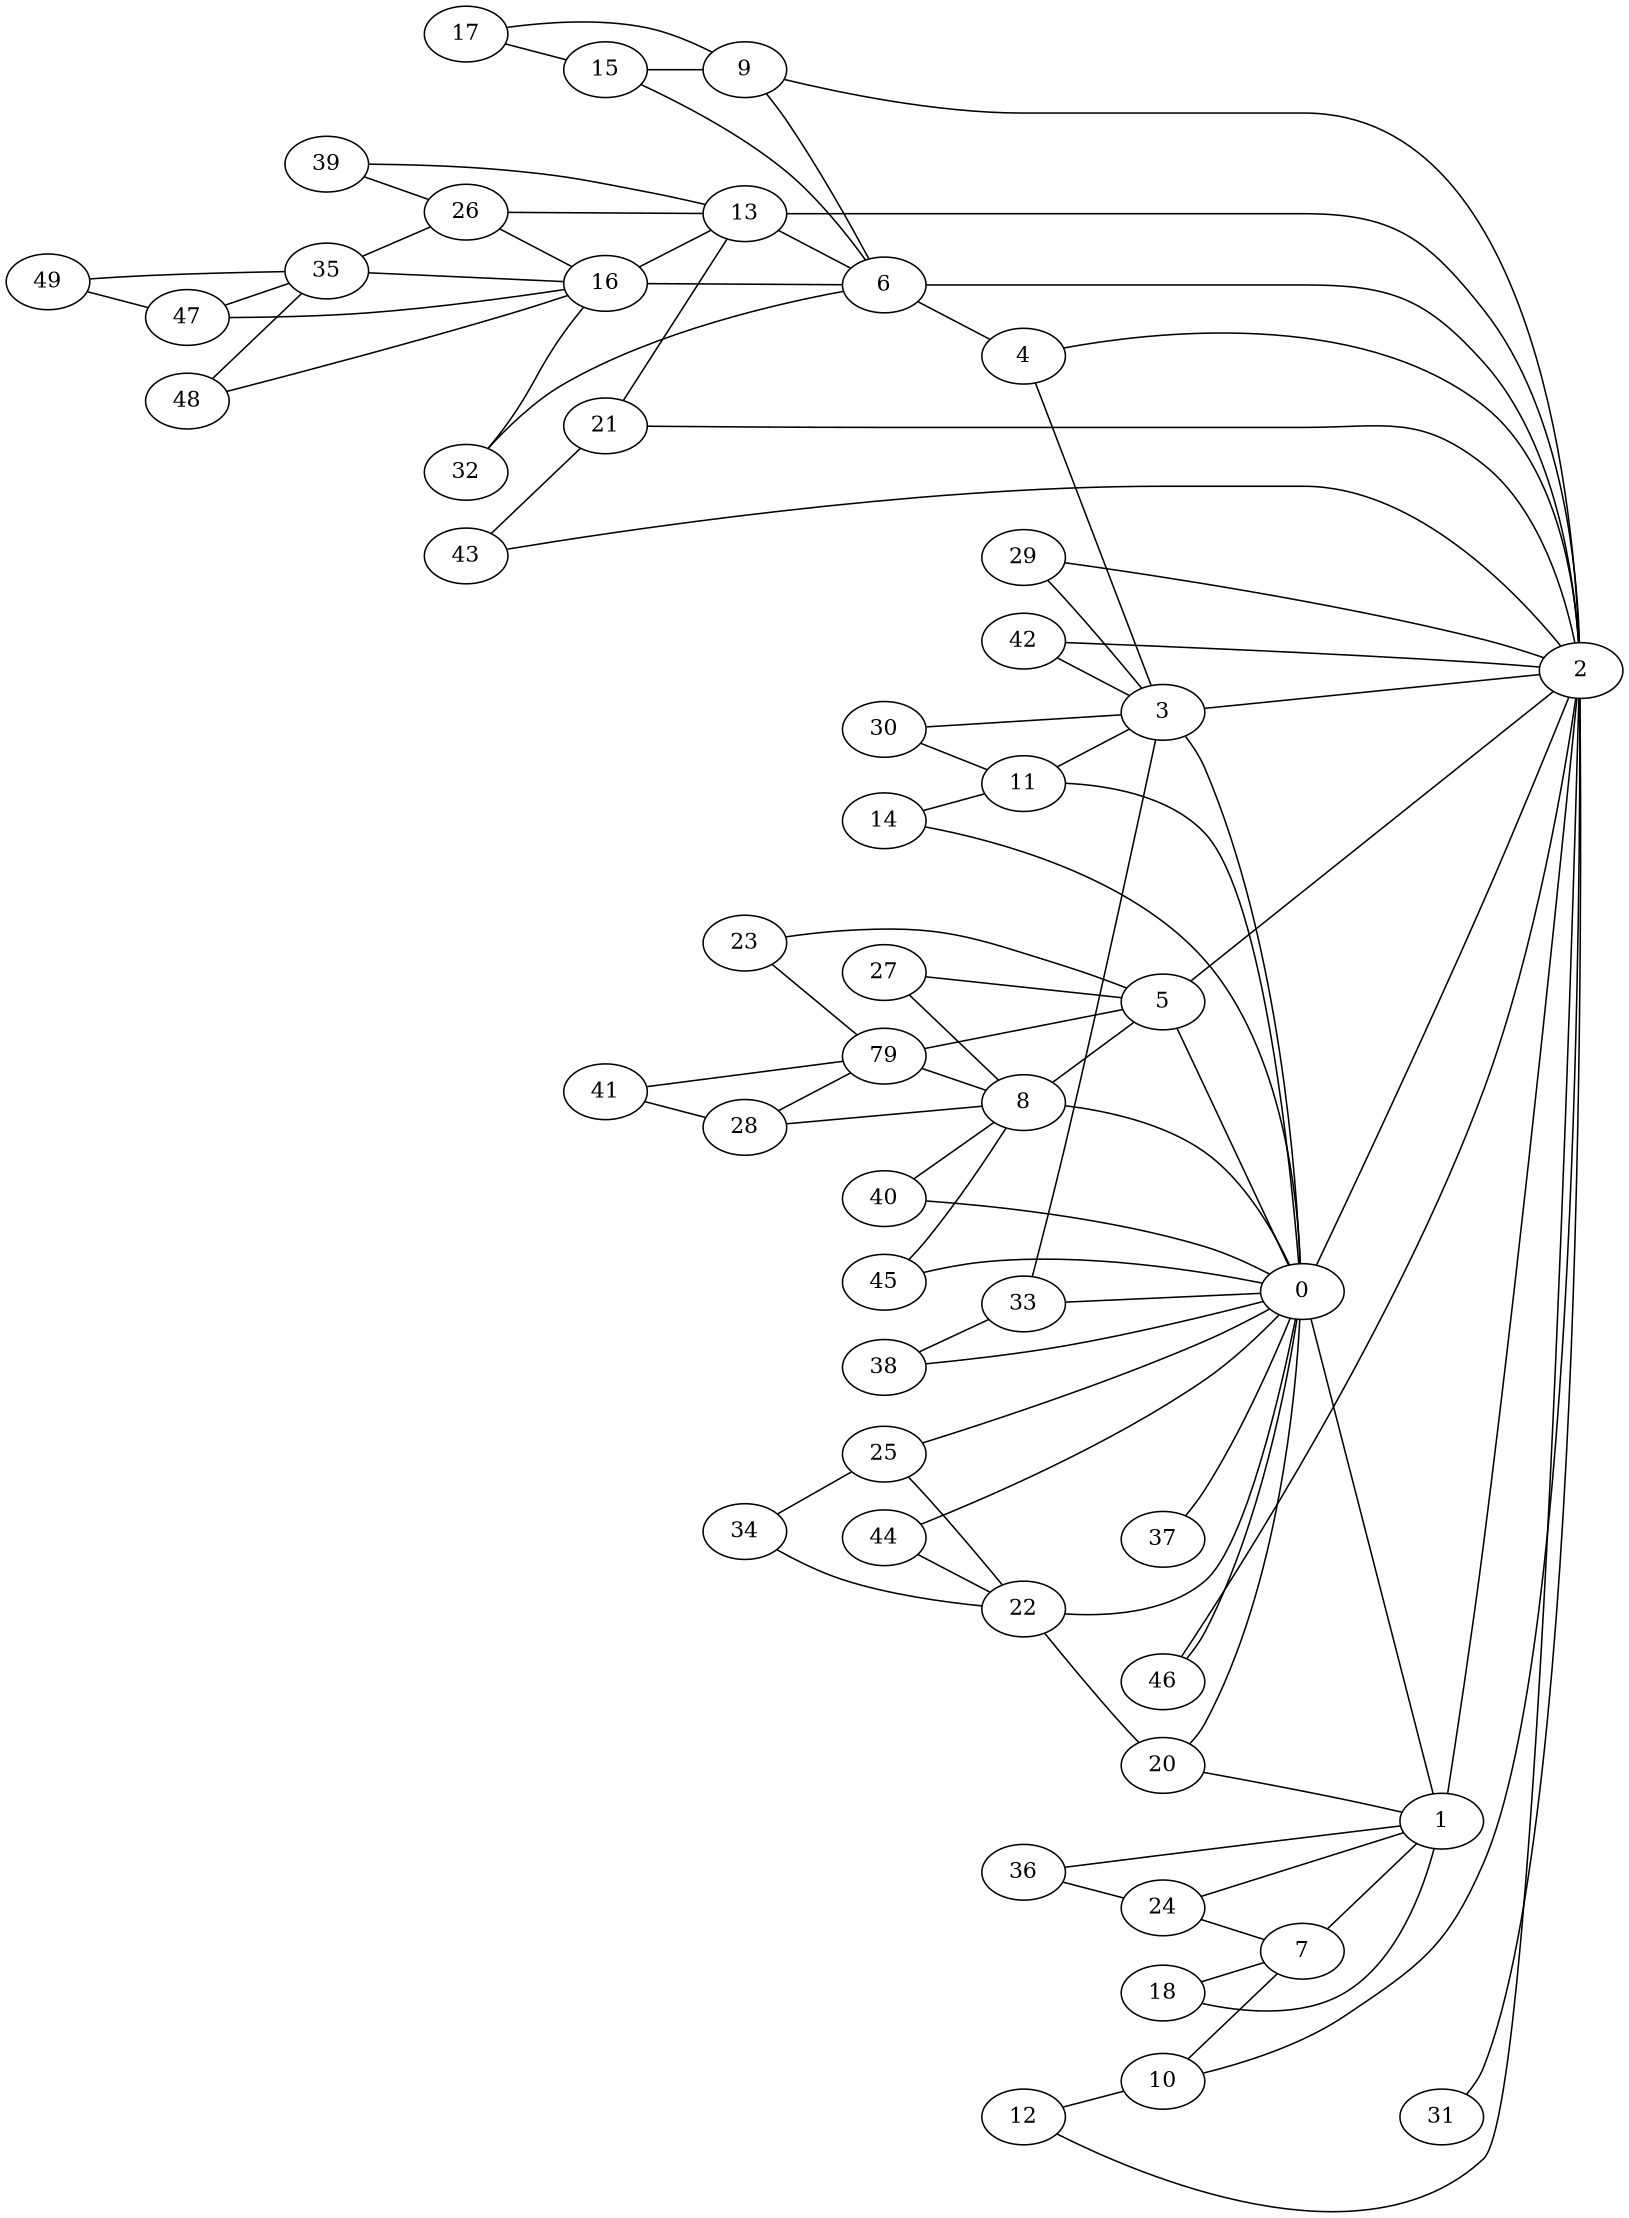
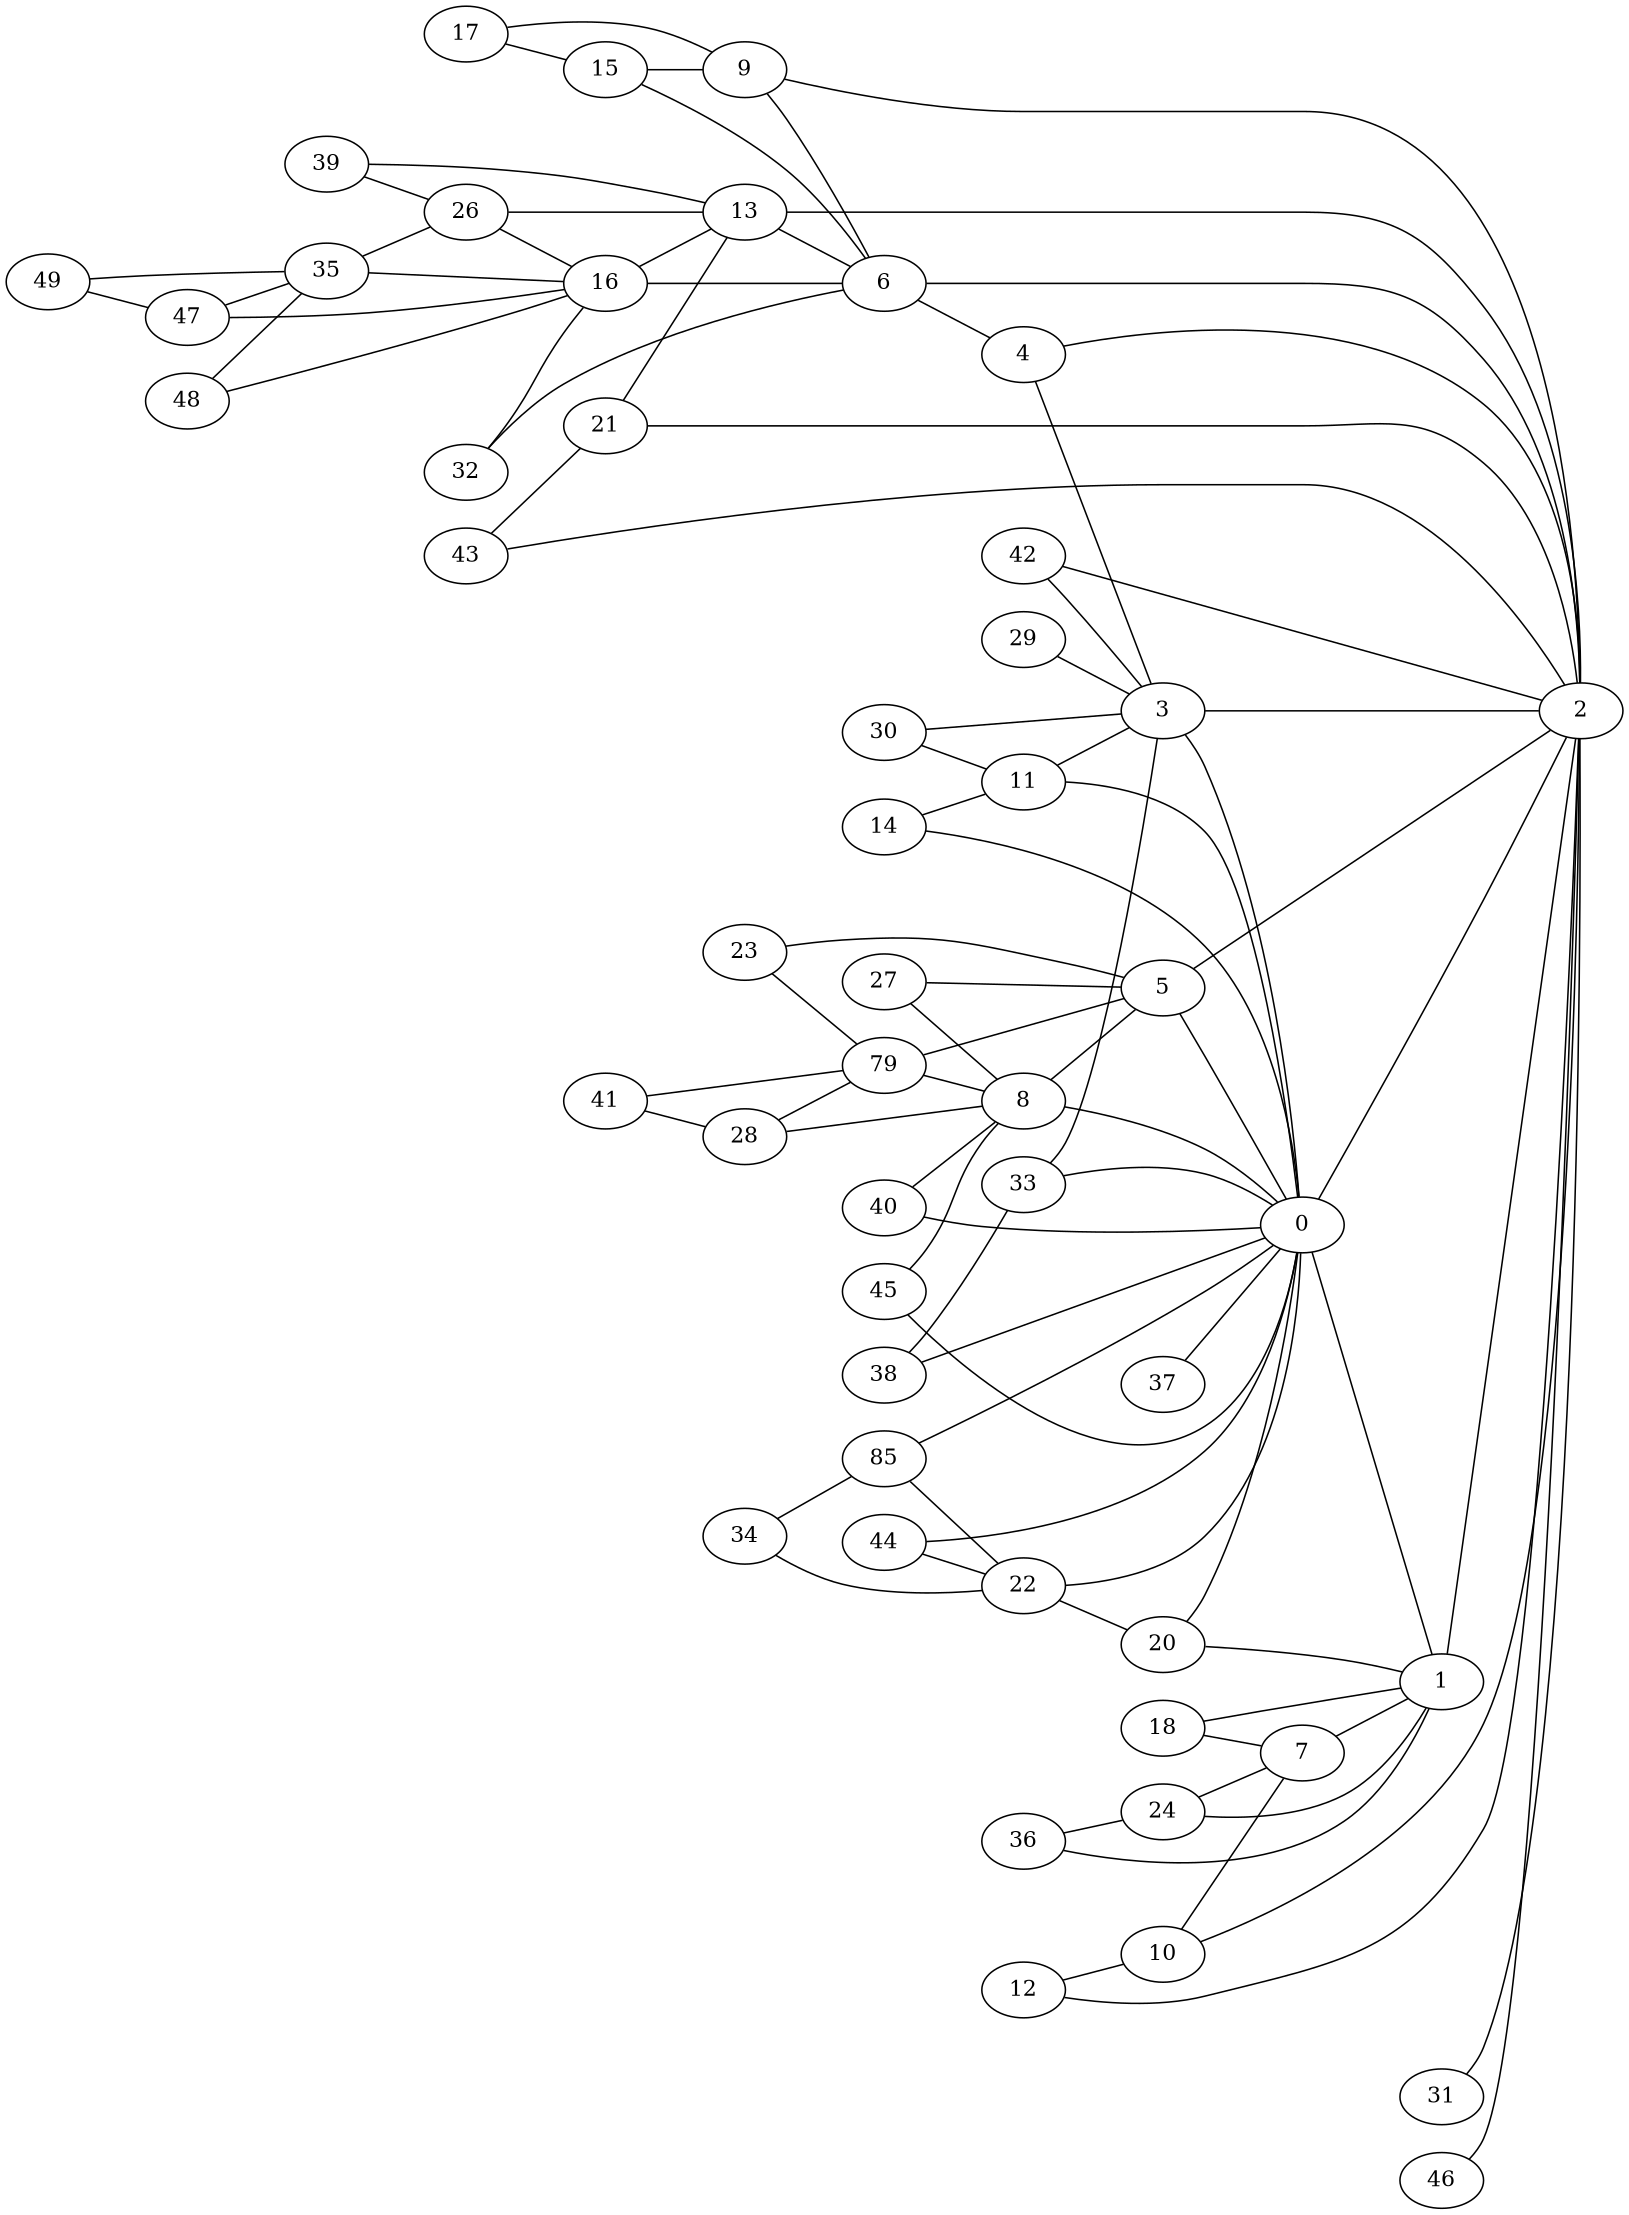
edge "29" -- "2": removed
node "25": label "25" -> "85"
edge "0" -- "46": removed
